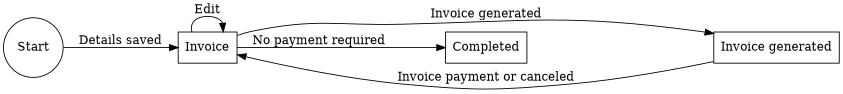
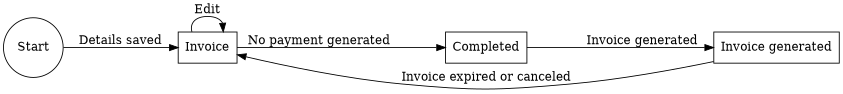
edge "Invoice" -> "Invoice generated": now "Completed" -> "Invoice generated"
edge "Invoice" -> "Completed": label "No payment required" -> "No payment generated"
edge "Invoice generated" -> "Invoice": label "Invoice payment or canceled" -> "Invoice expired or canceled"
